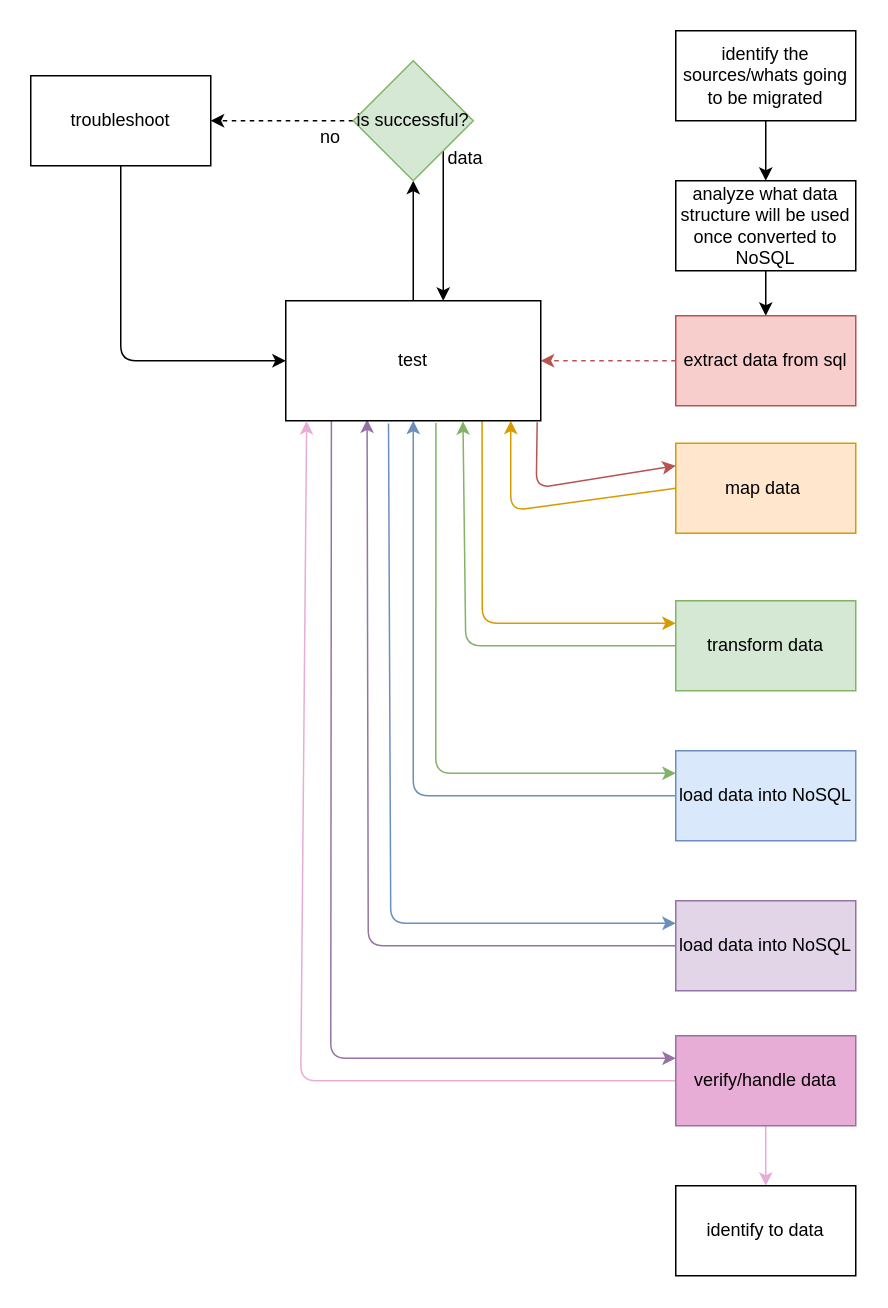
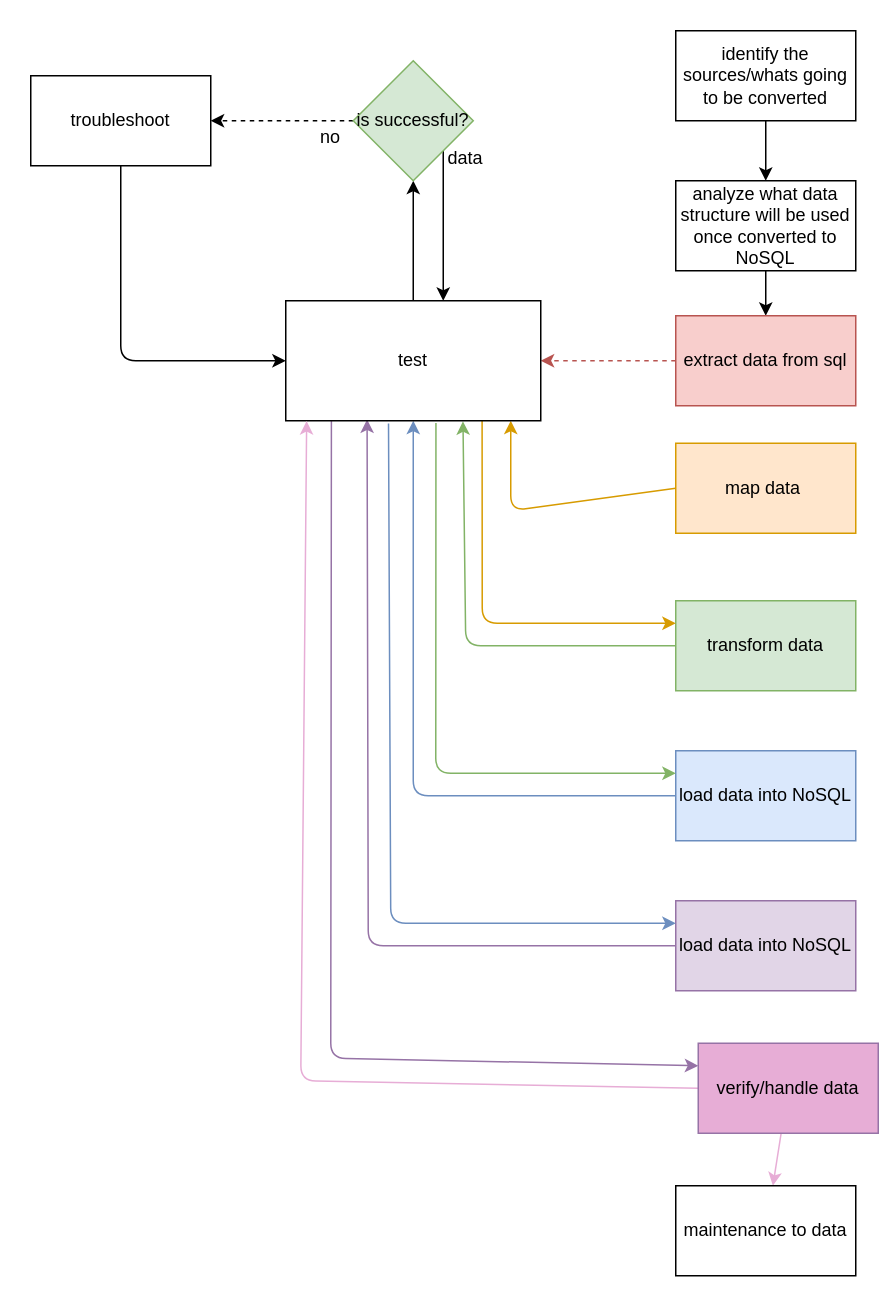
node "identify the sources/whats going to be migrated": label "identify the sources/whats going to be migrated" -> "identify the sources/whats going to be converted"
edge "test" -> "map data": removed
node "verify/handle data": moved (766, 1081) -> (788, 1088)
node "identify to data": label "identify to data" -> "maintenance to data"
